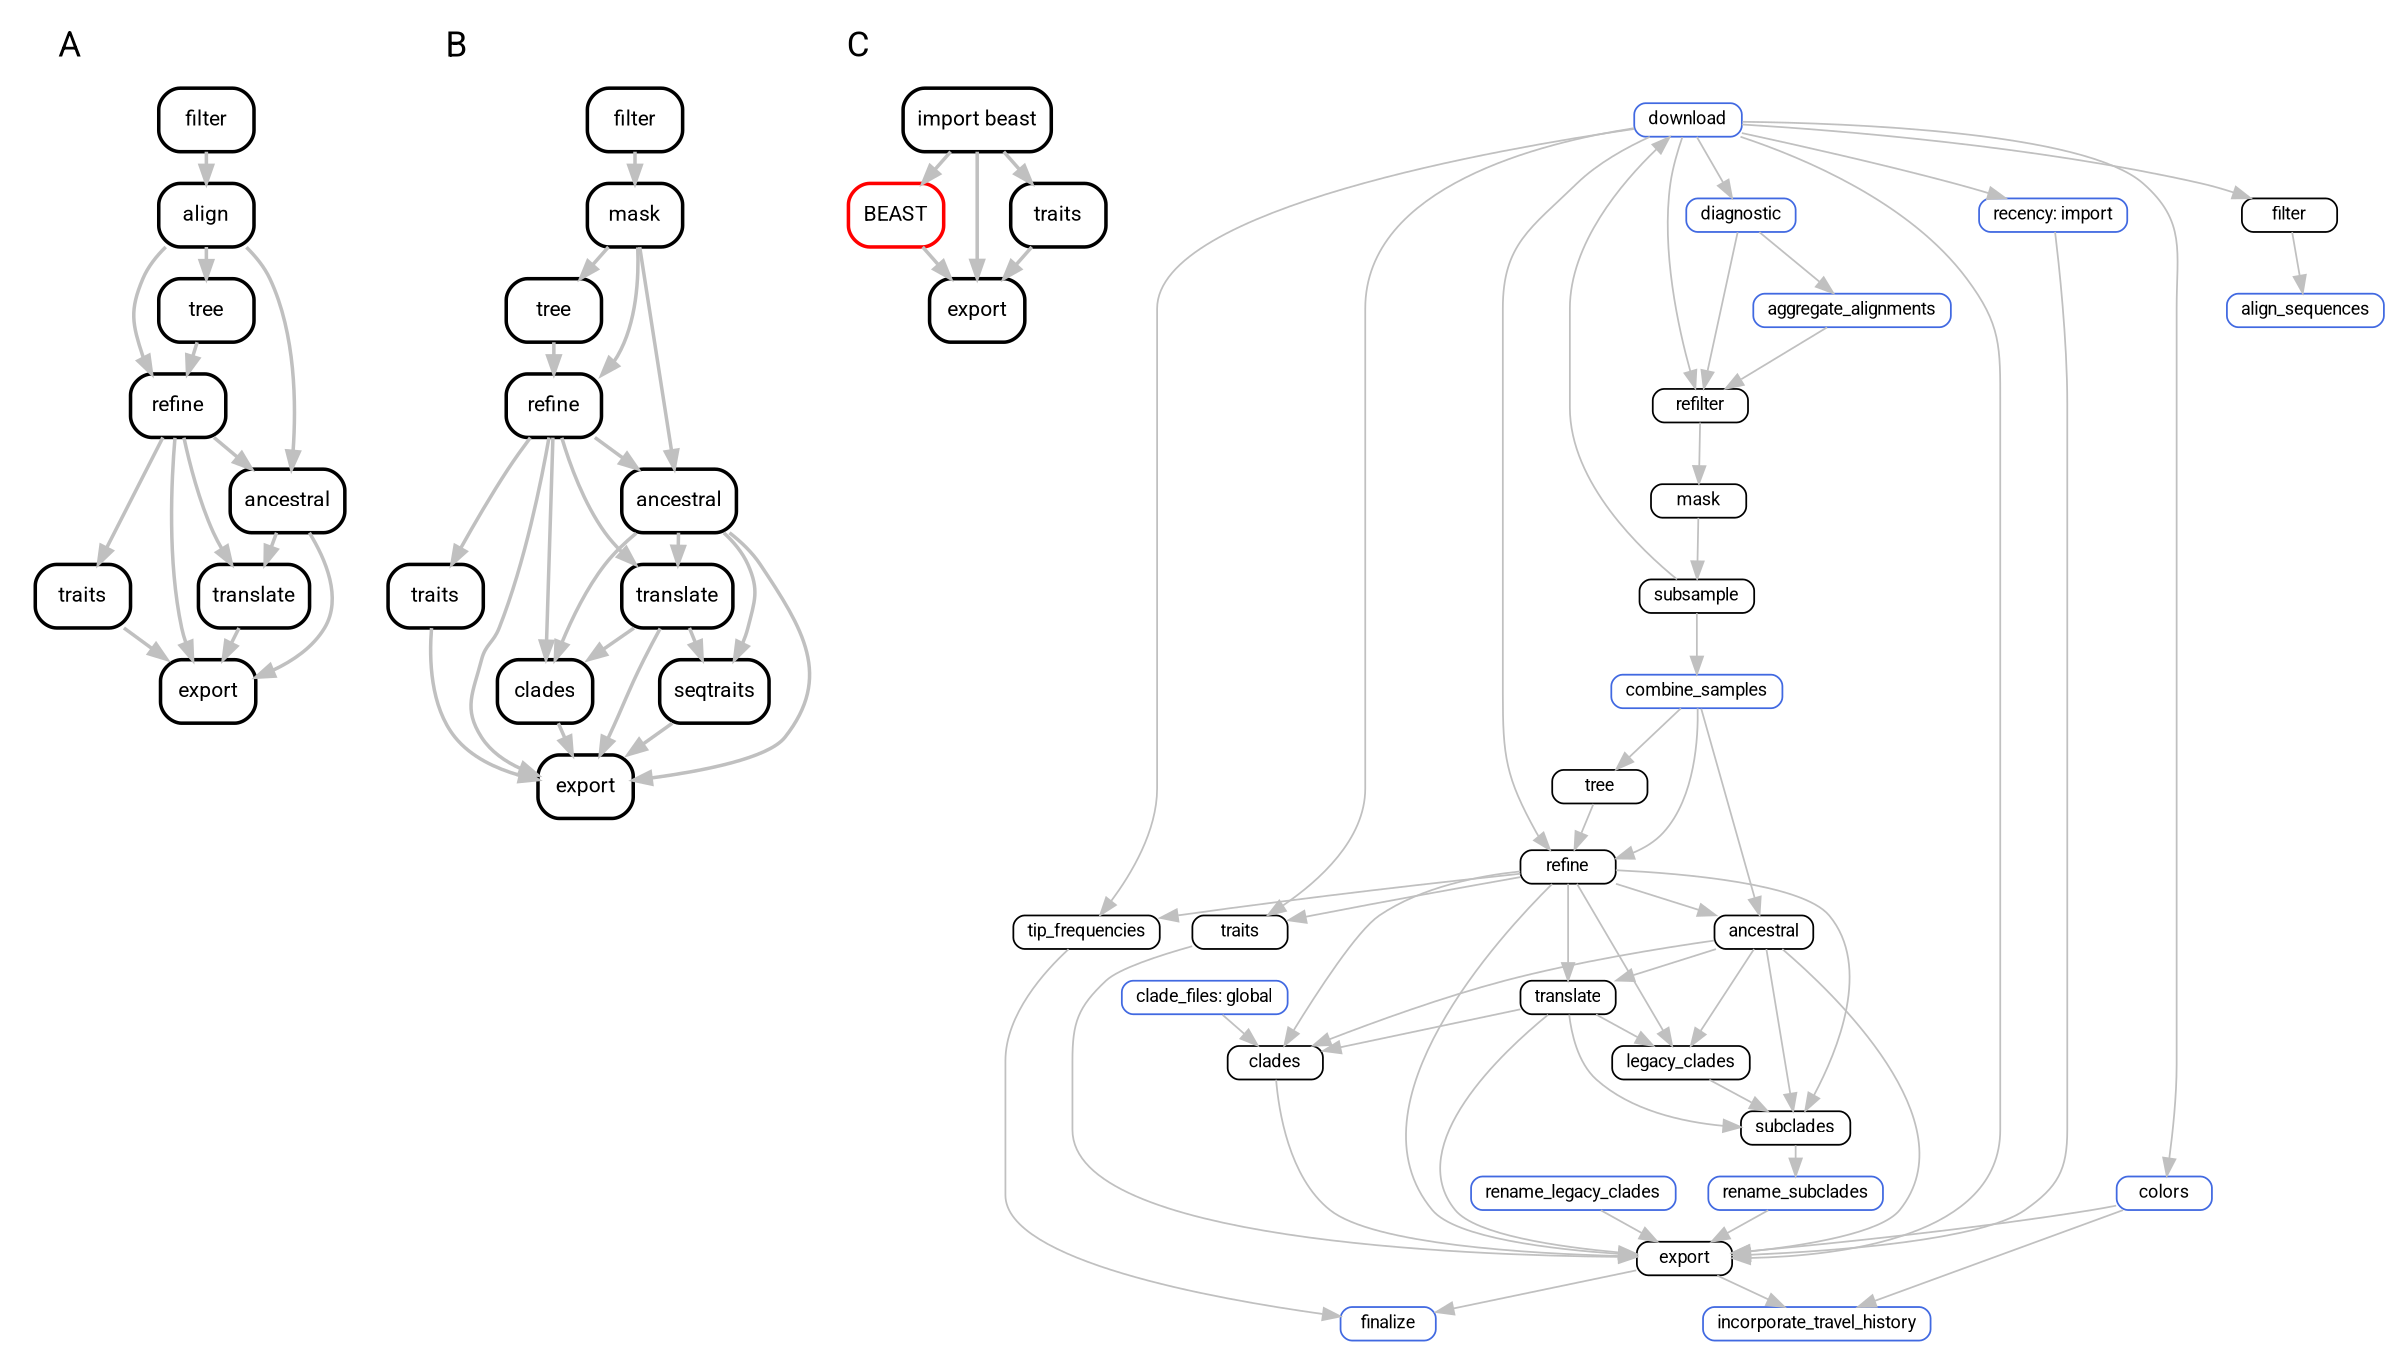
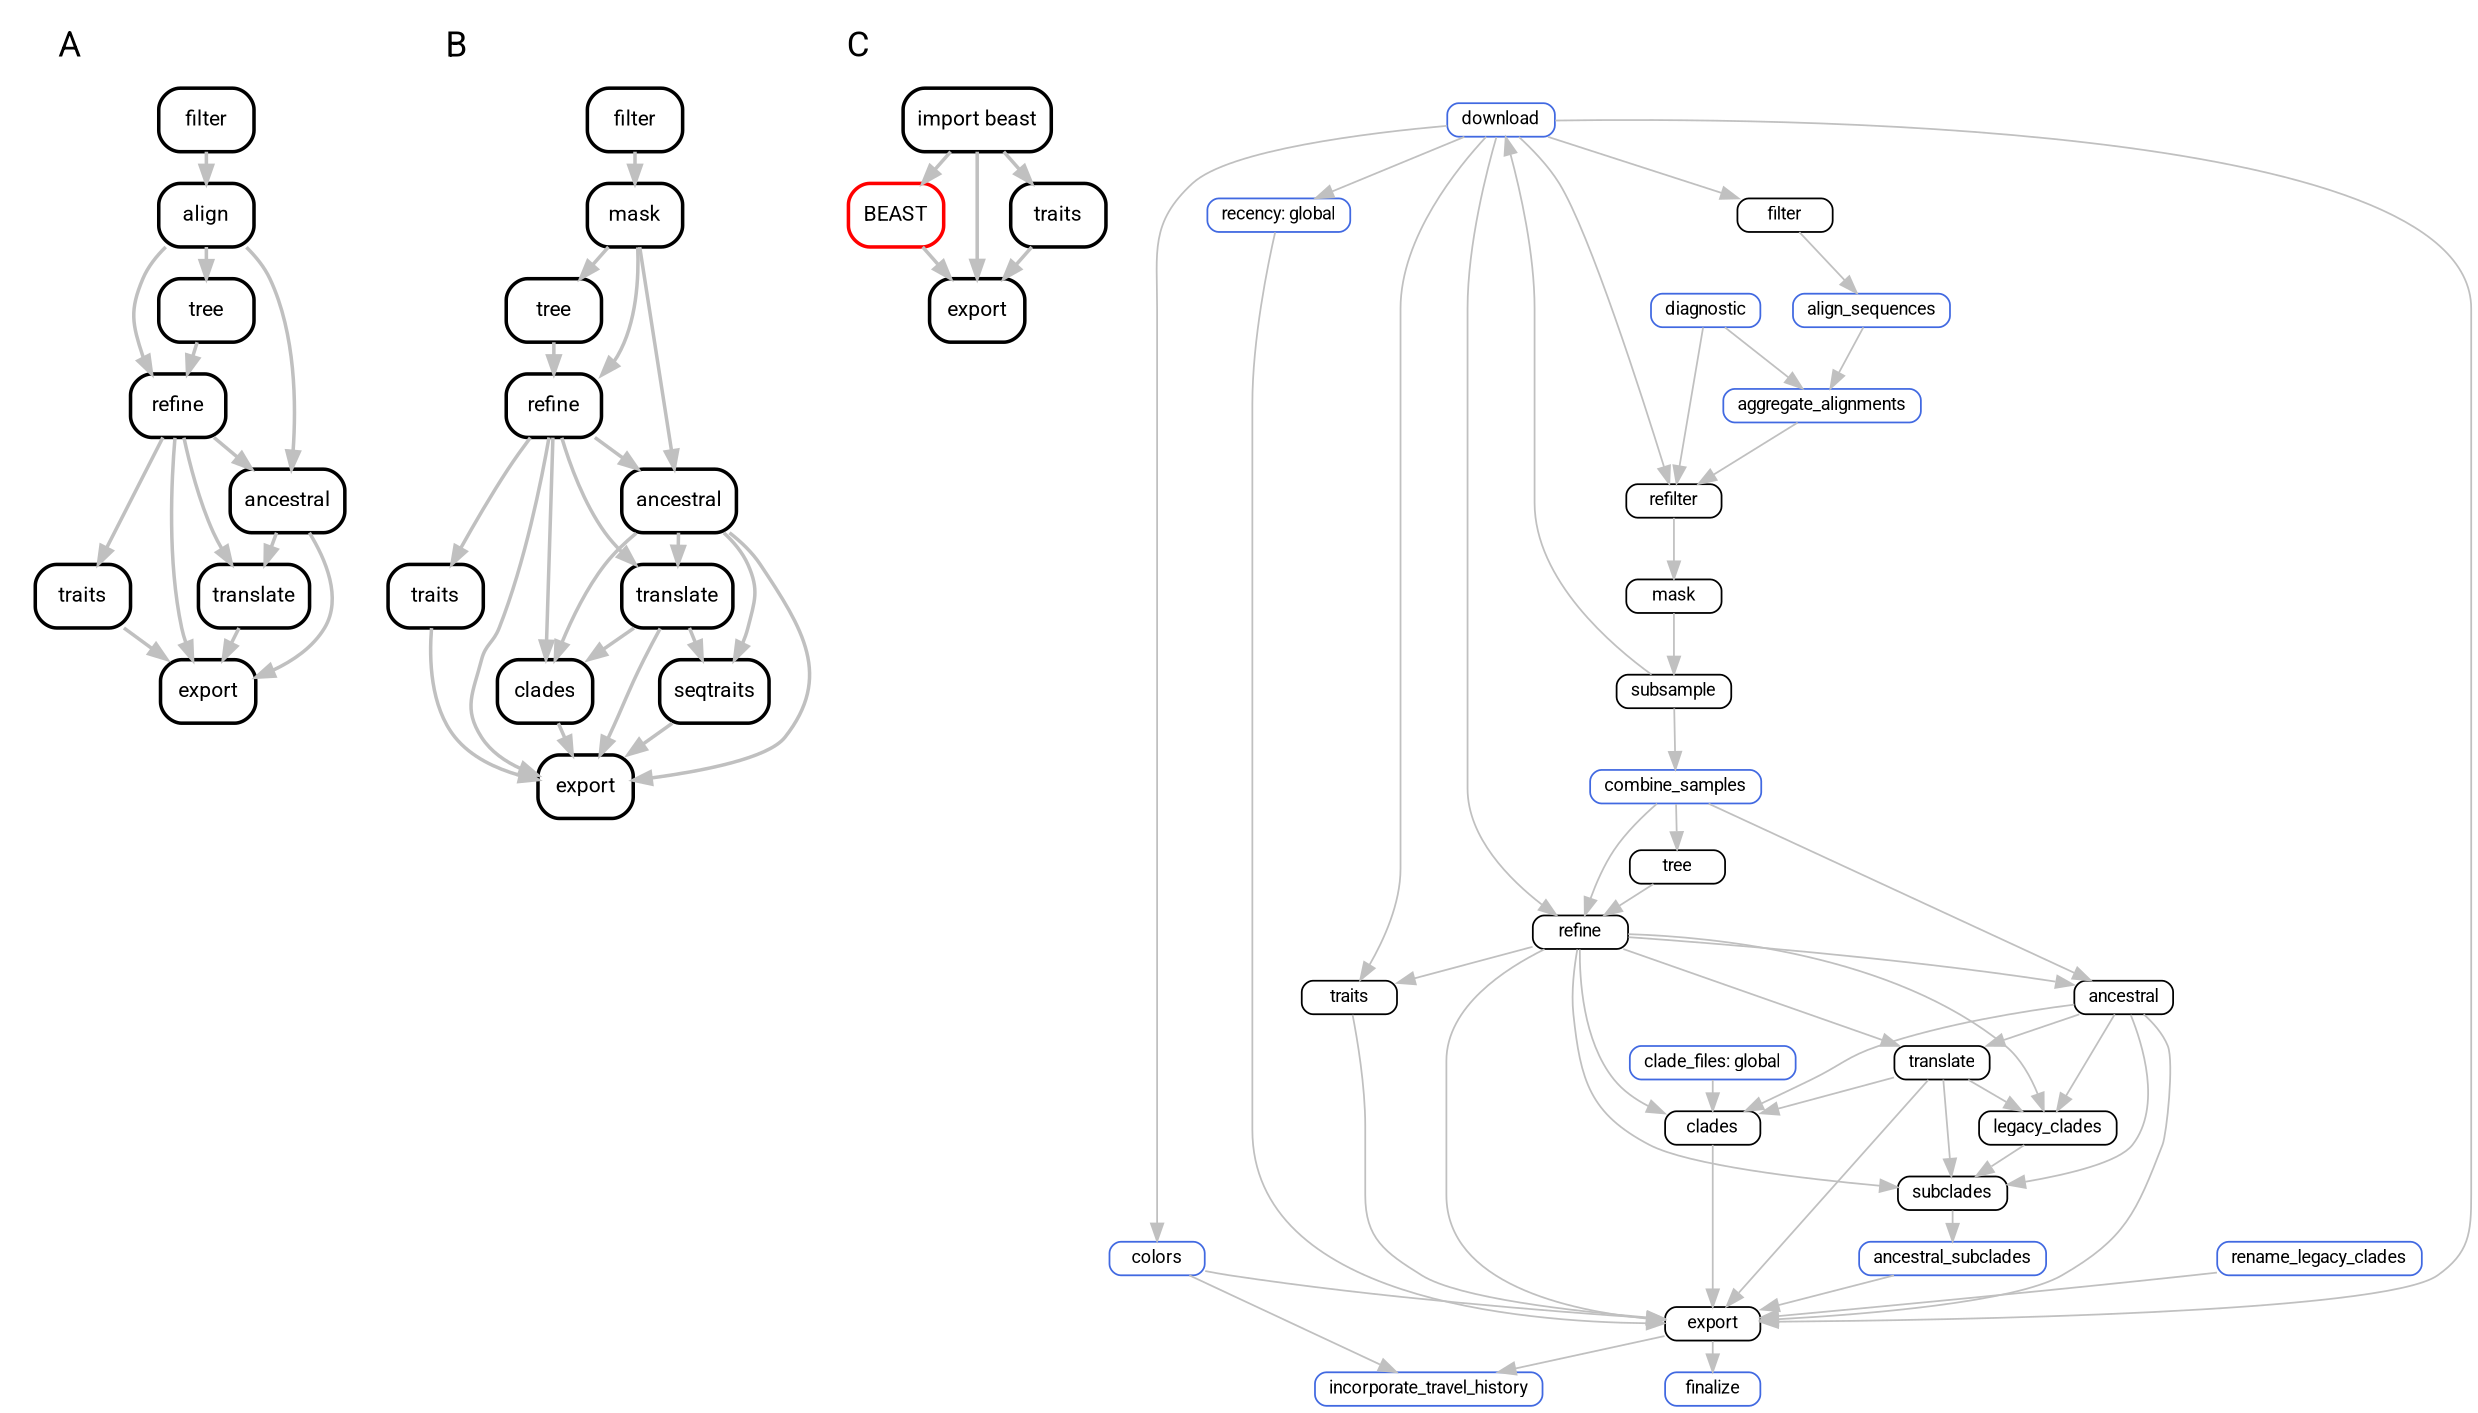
edge "download" -> "diagnostic": removed
node "recency: import": label "recency: import" -> "recency: global"
edge "align_sequences" -> "aggregate_alignments": added
node "tip_frequencies": removed
node "rename_subclades": label "rename_subclades" -> "ancestral_subclades"
